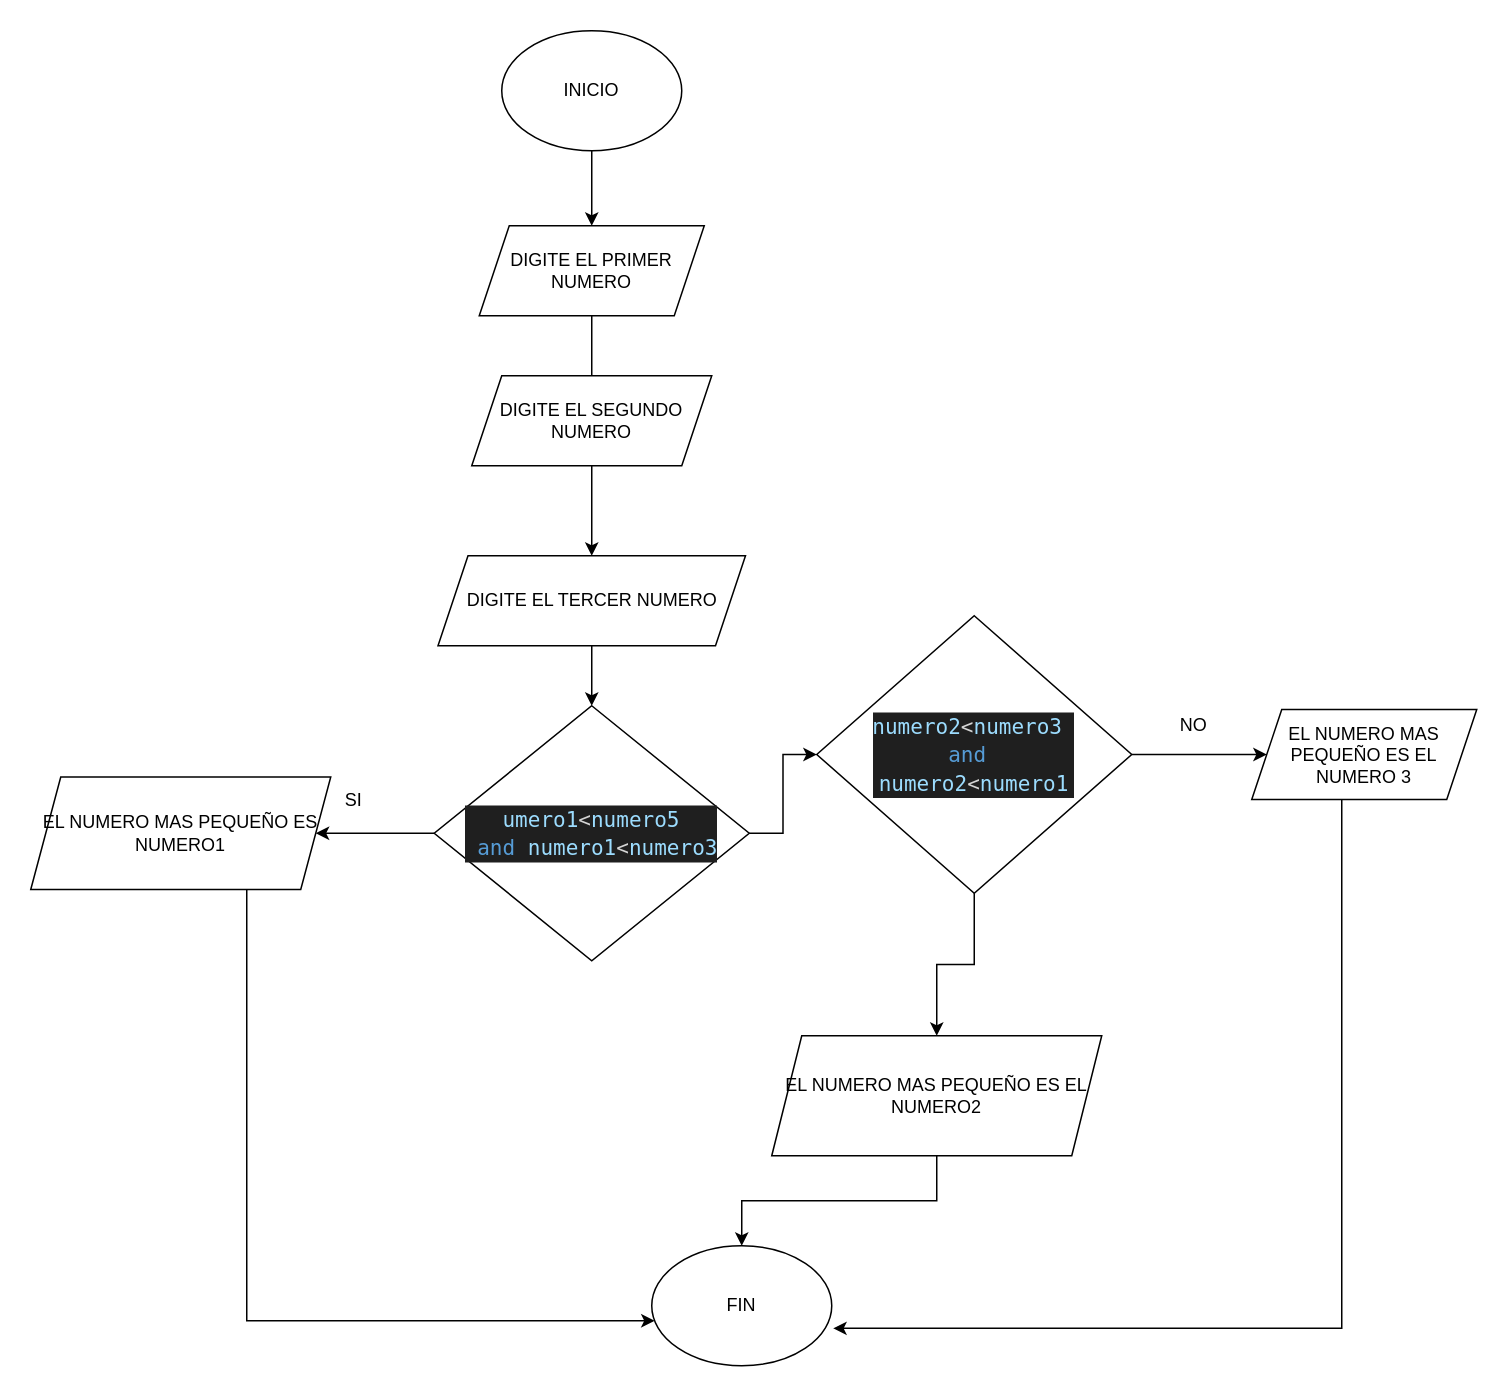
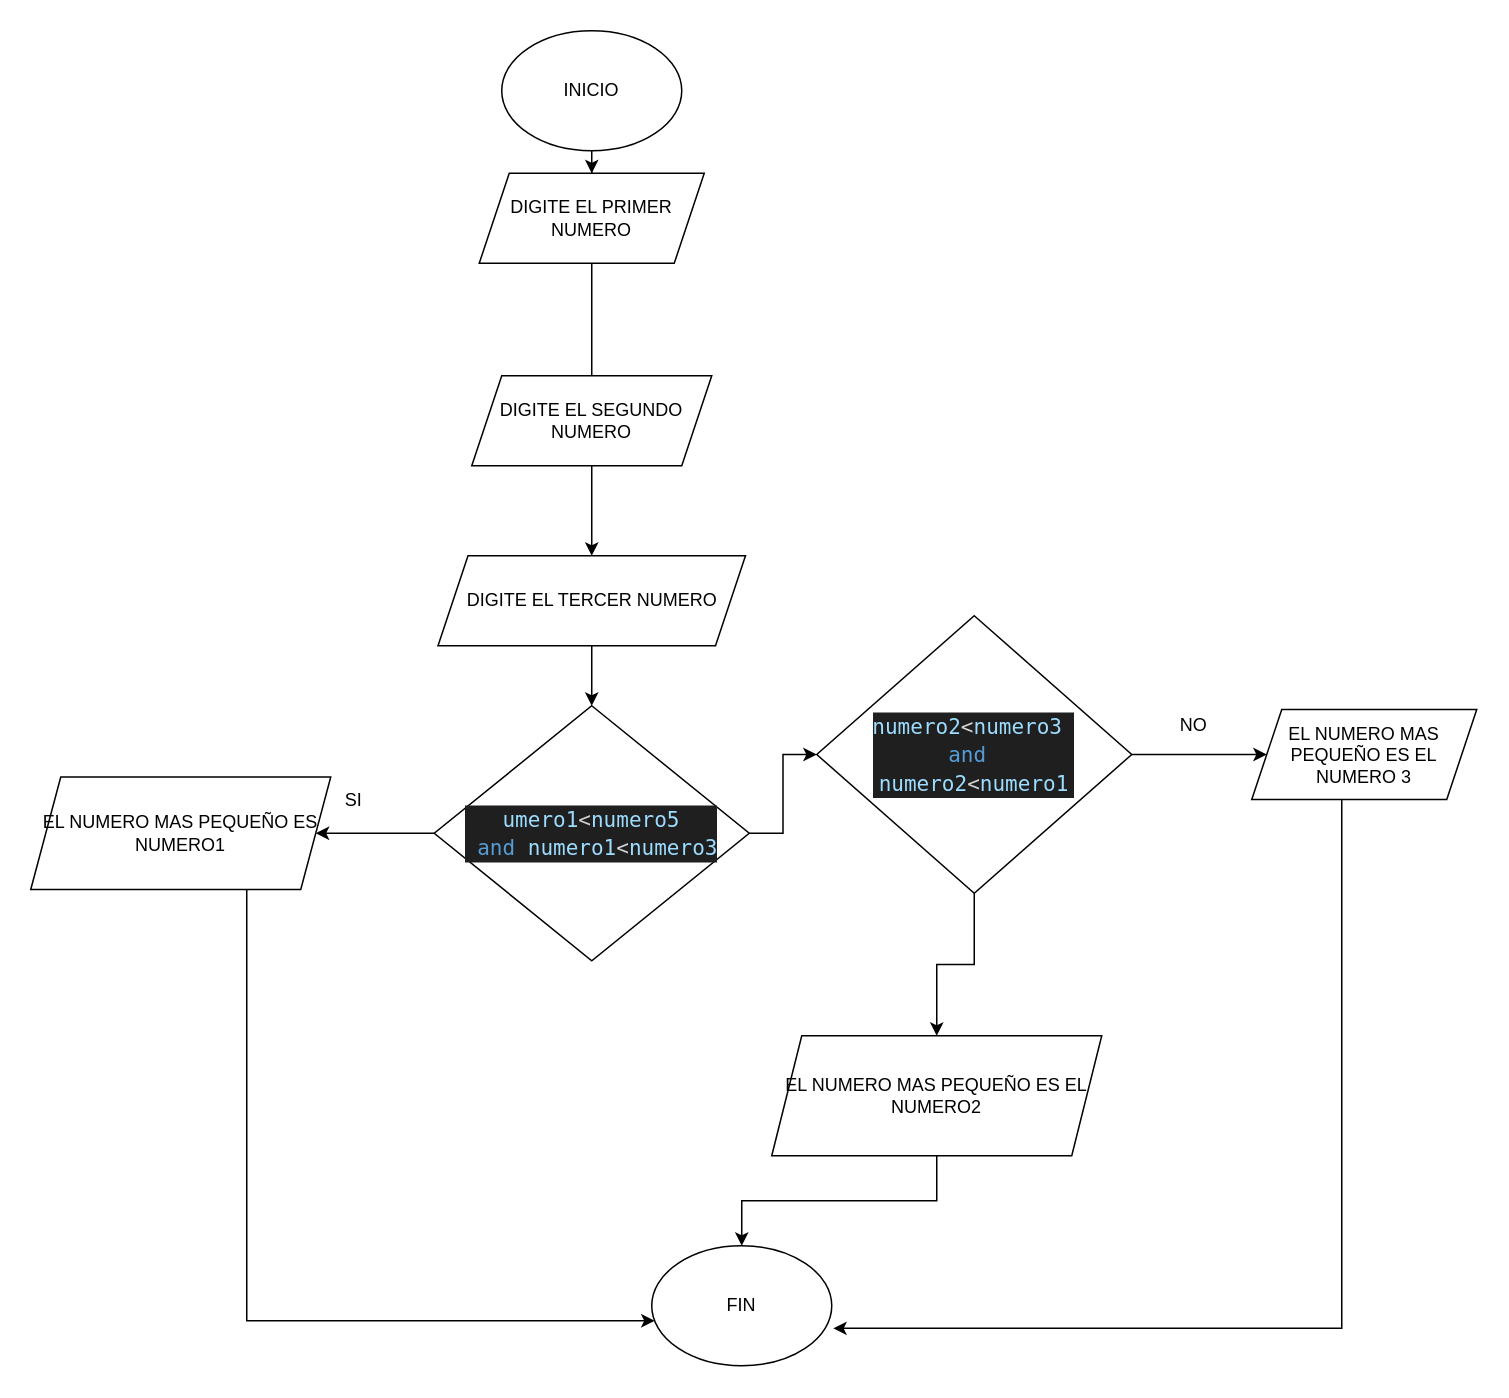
node "DIGITE EL PRIMER NUMERO": moved (592, 271) -> (592, 218)
